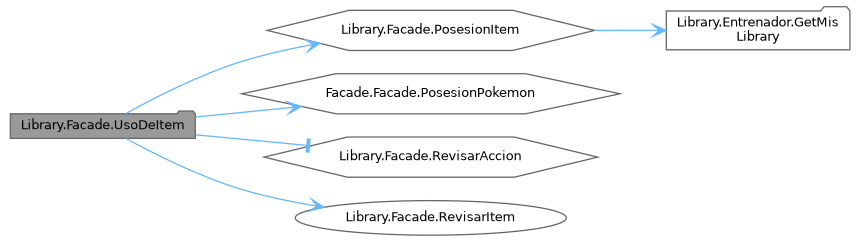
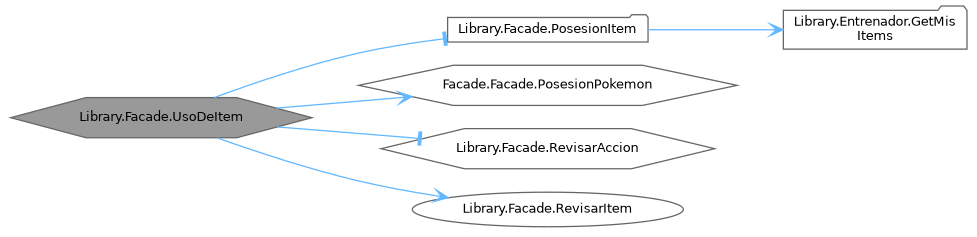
node "Library.Facade.PosesionItem": shape hexagon -> folder
node "Library.Entrenador.GetMis Library": label "Library.Entrenador.GetMis Library" -> "Library.Entrenador.GetMis Items"
edge "Library.Facade.UsoDeItem" -> "Library.Facade.PosesionItem": arrowhead vee -> tee
node "Library.Facade.UsoDeItem": shape folder -> hexagon
